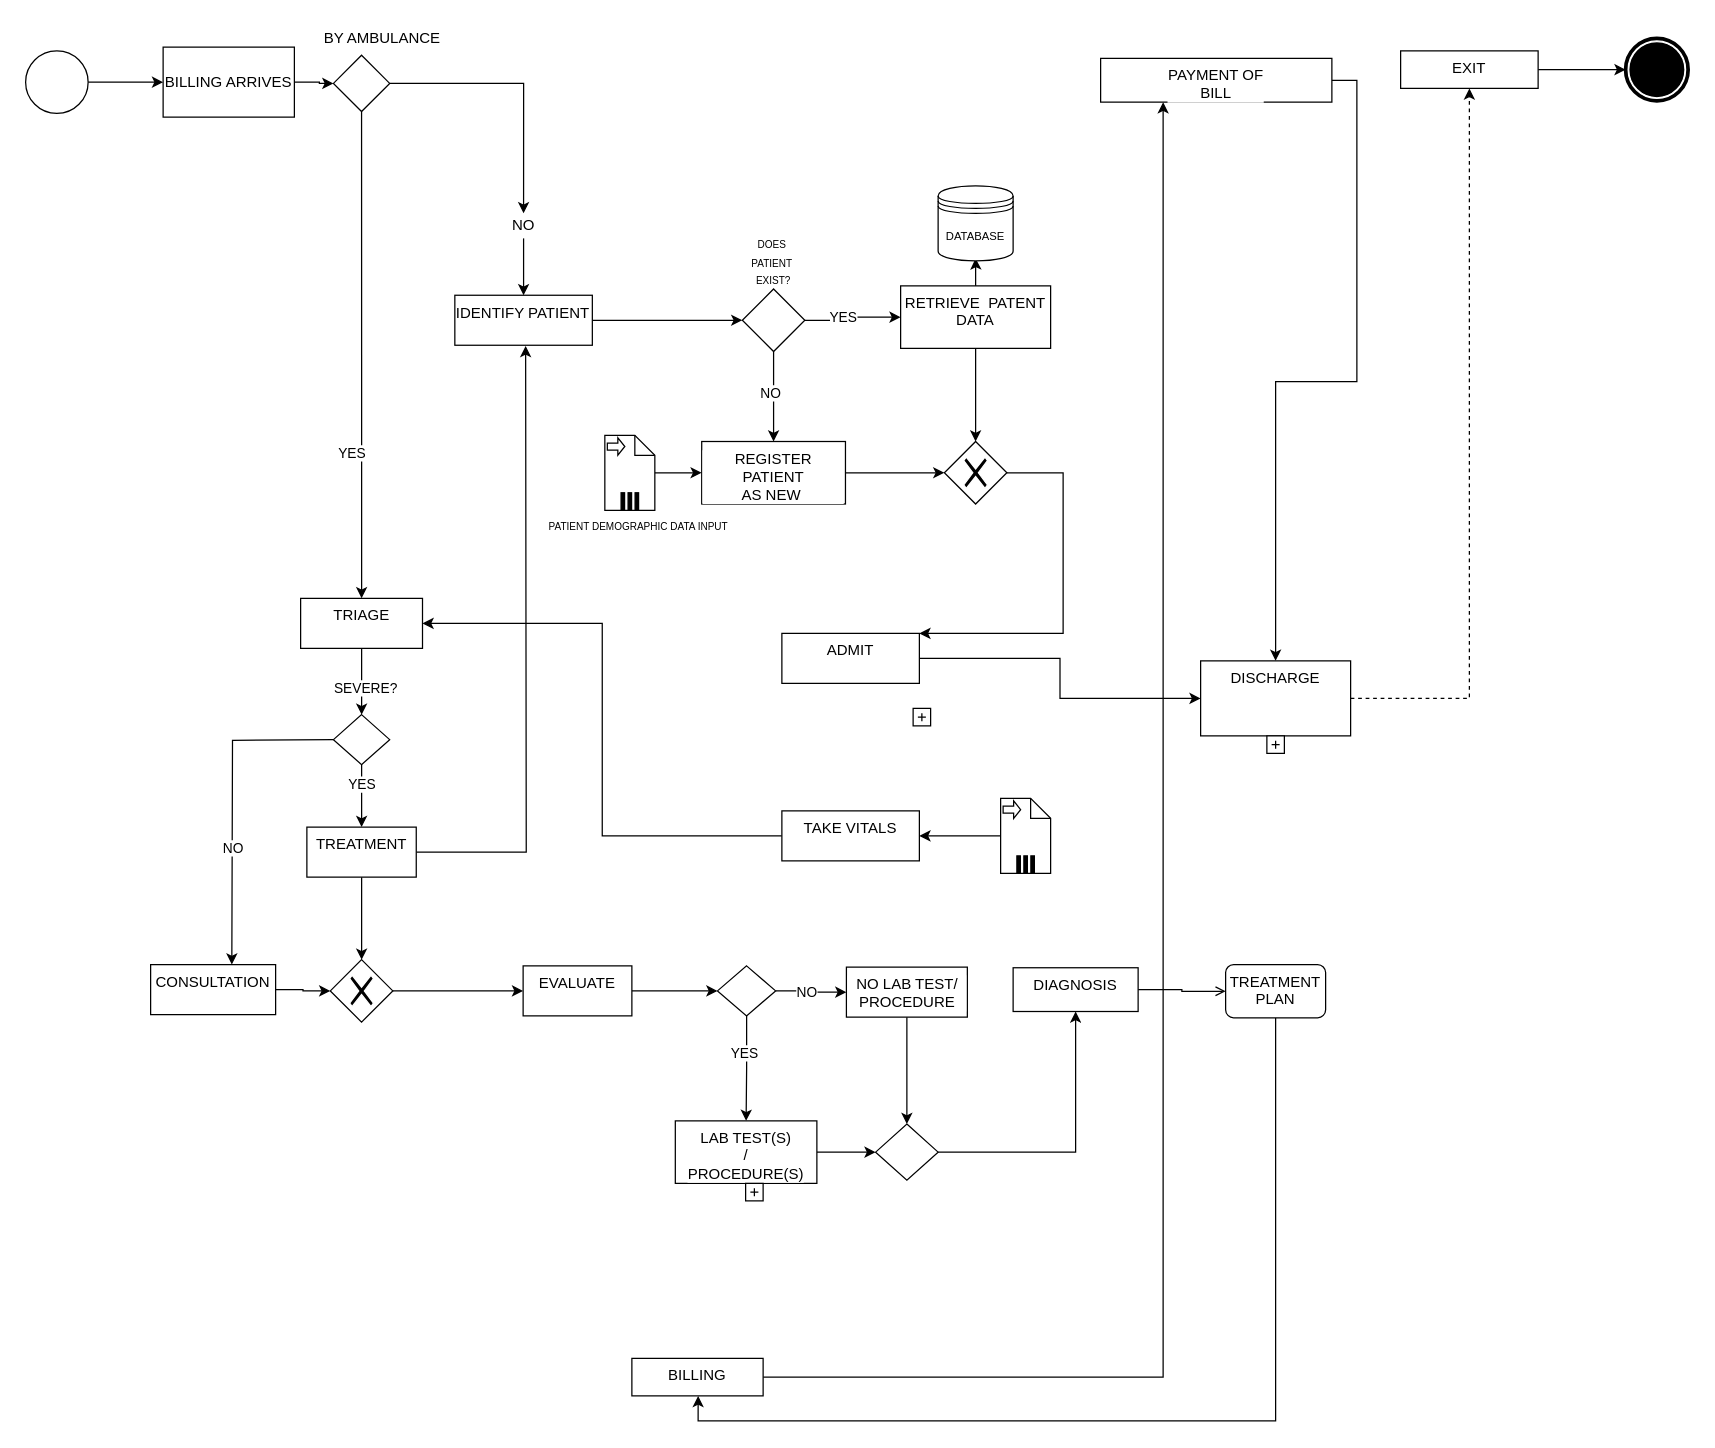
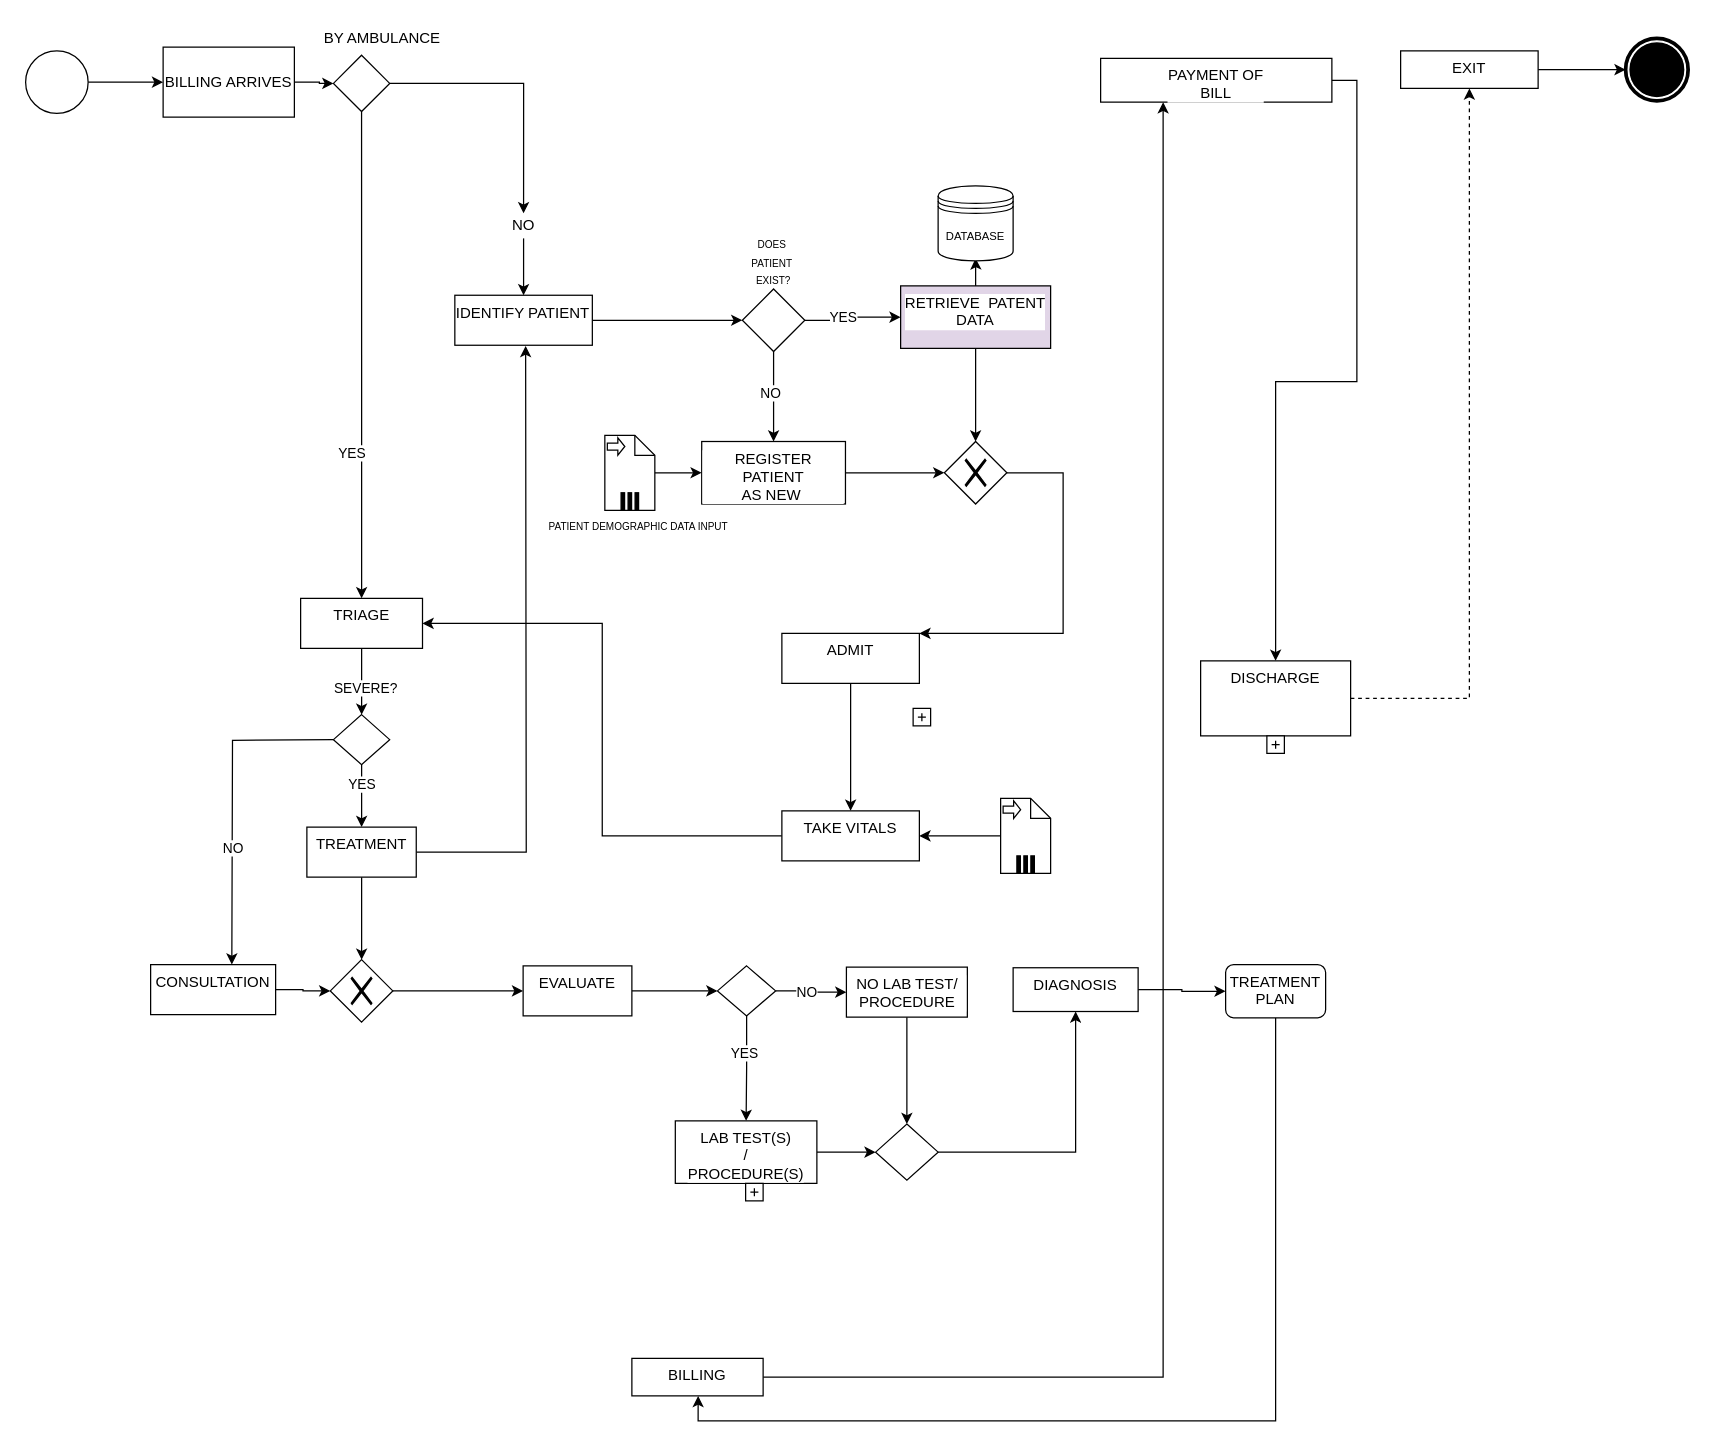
node "RETRIEVE PATENT DATA": fillcolor #ffffff -> #e1d5e7
edge "ADMIT" -> "DISCHARGE": now "ADMIT" -> "TAKE VITALS"
edge "DIAGNOSIS" -> "TREATMENT PLAN": arrowhead open -> classic
